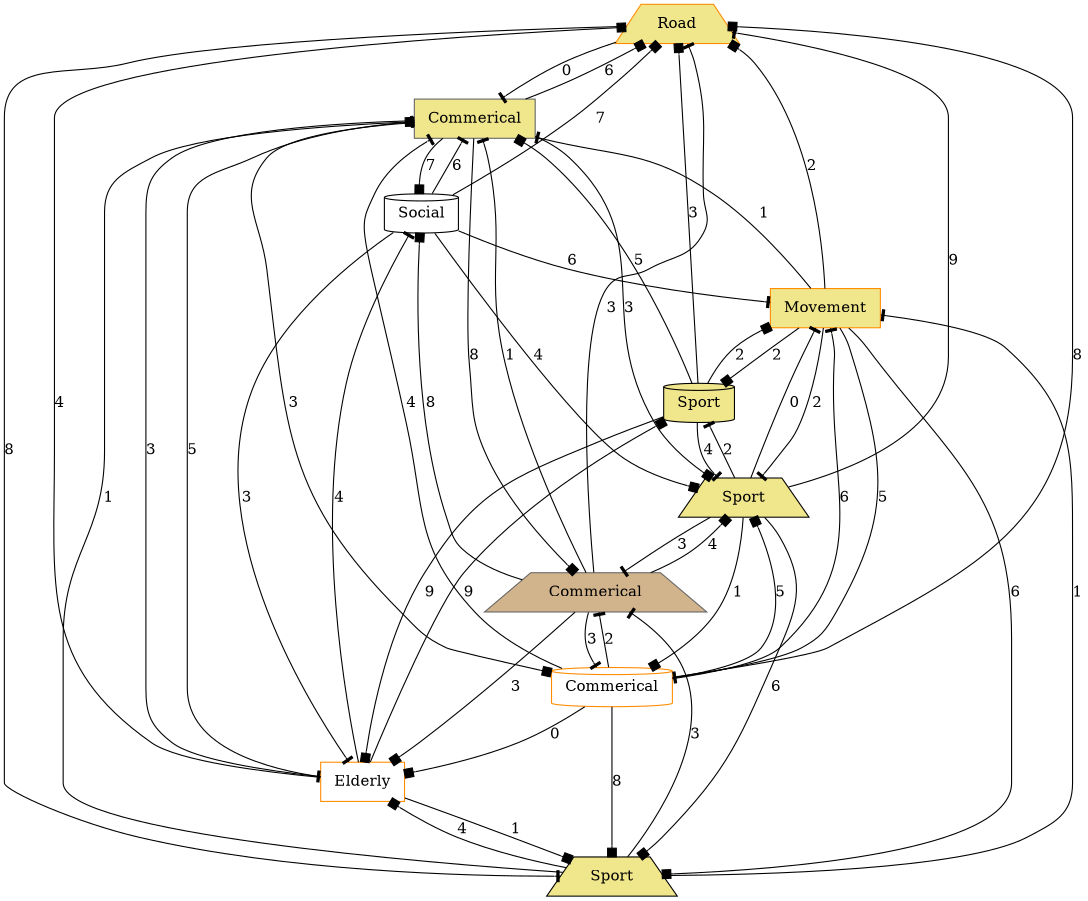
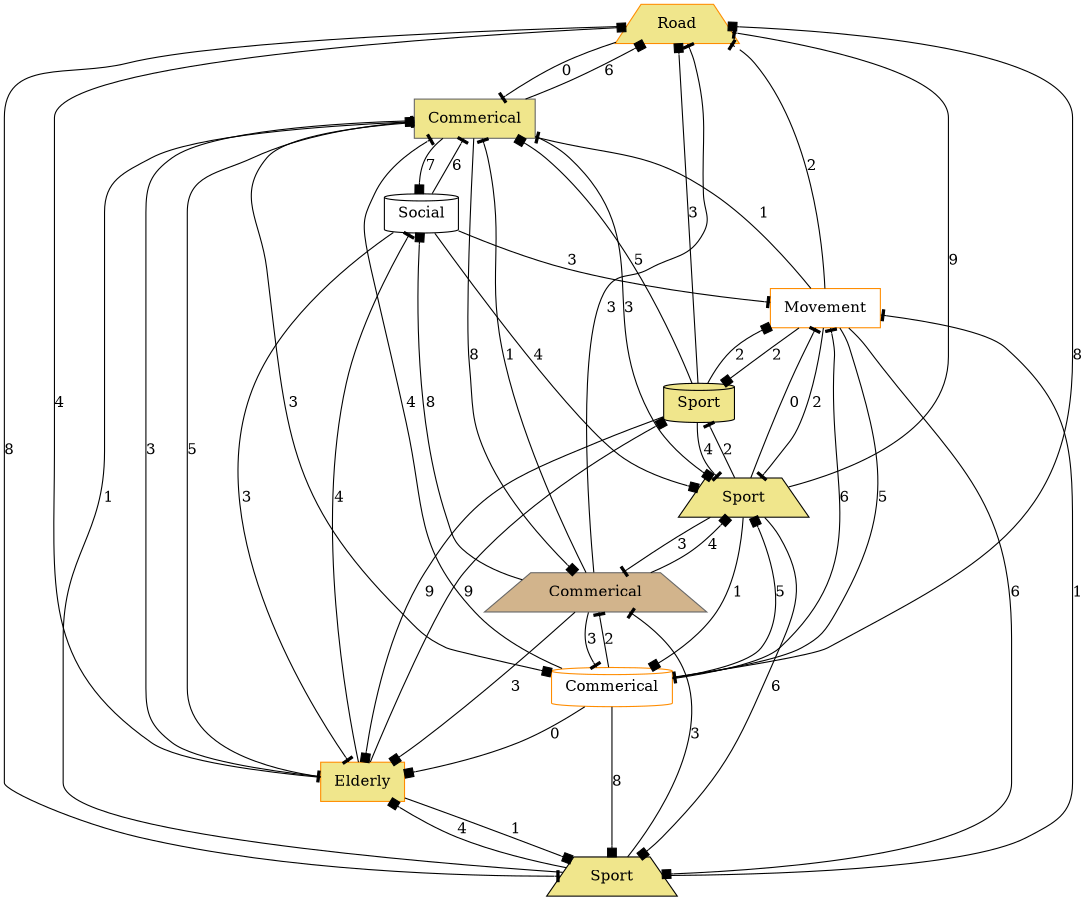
edge "Social" -> "Road": removed, label "7"
edge "Movement" -> "Road": arrowhead box -> tee
edge "Social" -> "Movement": label "6" -> "3"
node "Movement": fillcolor khaki -> white
node "Elderly": fillcolor white -> khaki
